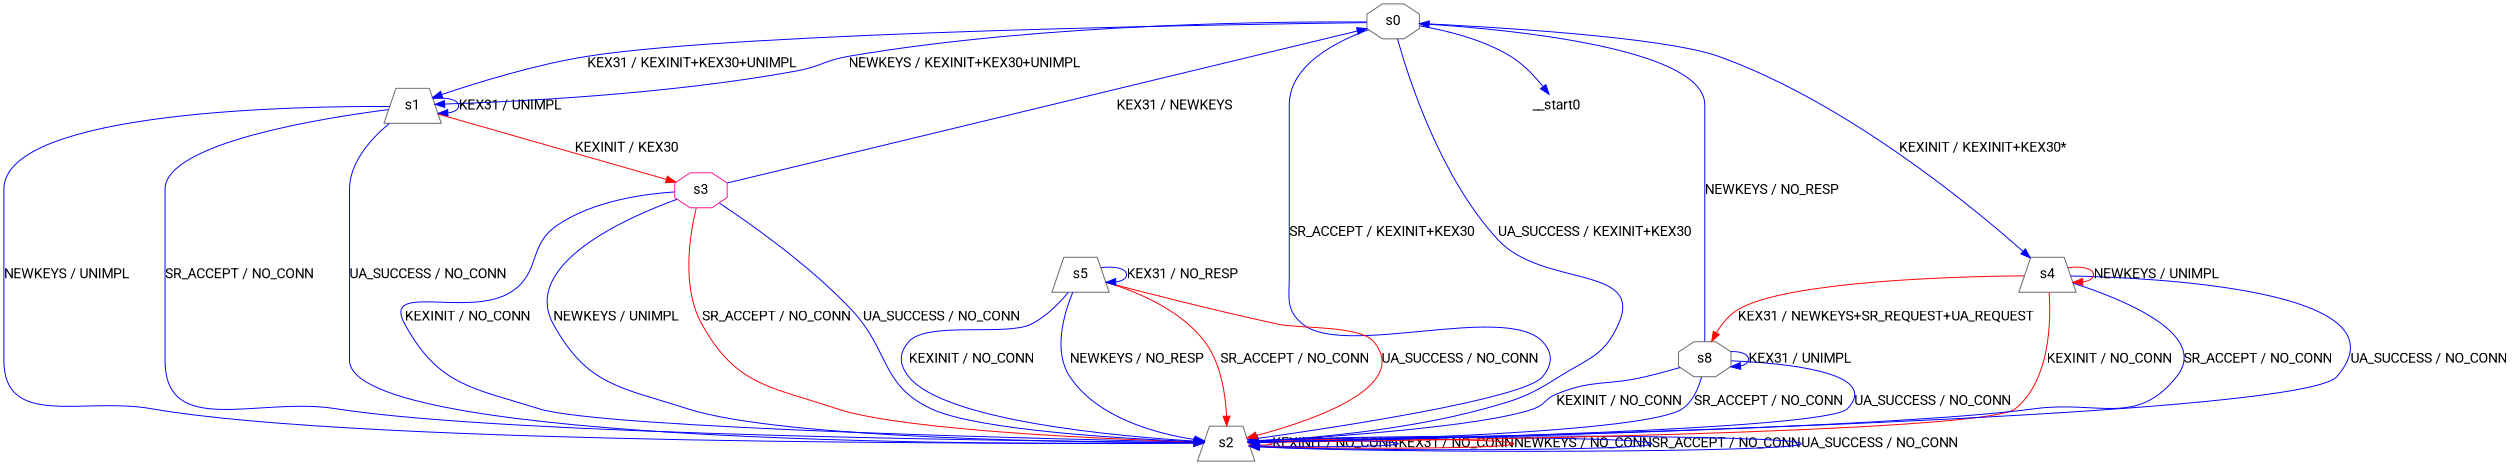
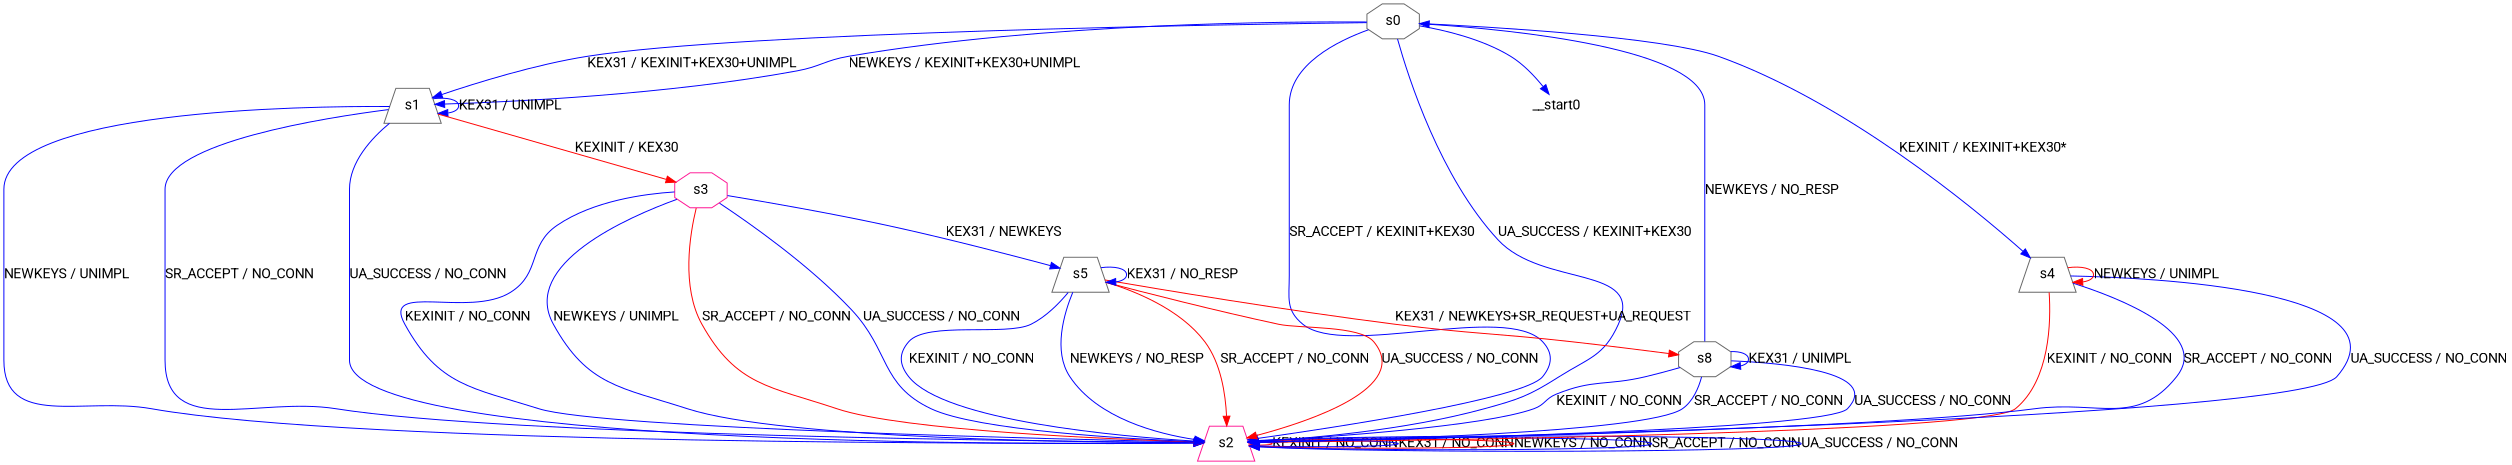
edge "s3" -> "s0": now "s3" -> "s5"
edge "s4" -> "s8": now "s5" -> "s8"
node "s2": color gray40 -> deeppink
